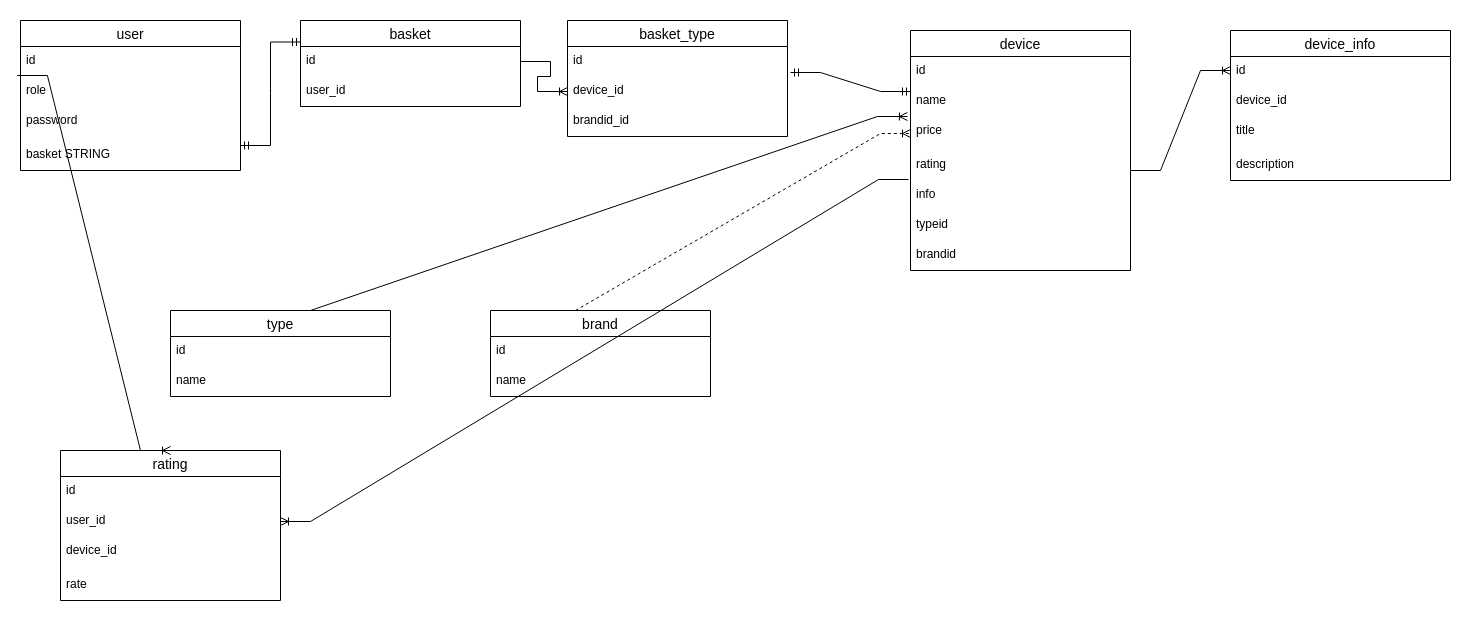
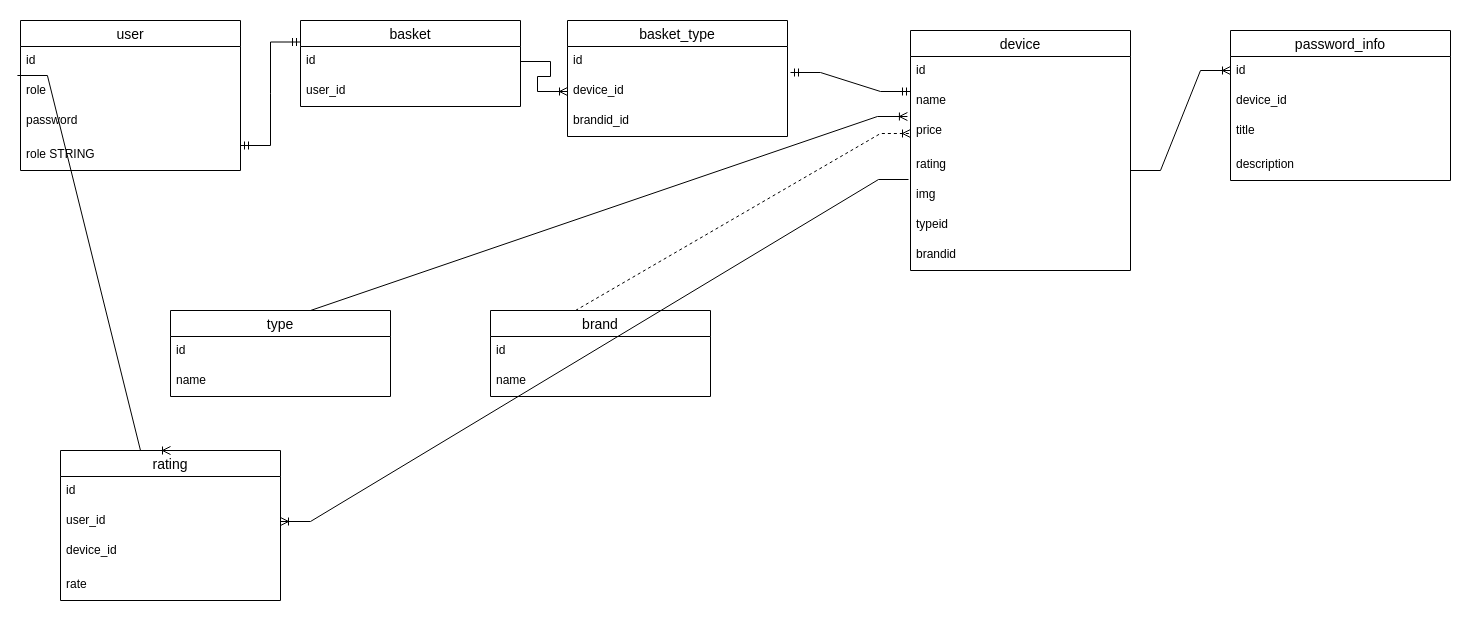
node "device_info": label "device_info" -> "password_info"
node "basket STRING": label "basket STRING" -> "role STRING"
node "info": label "info" -> "img"
